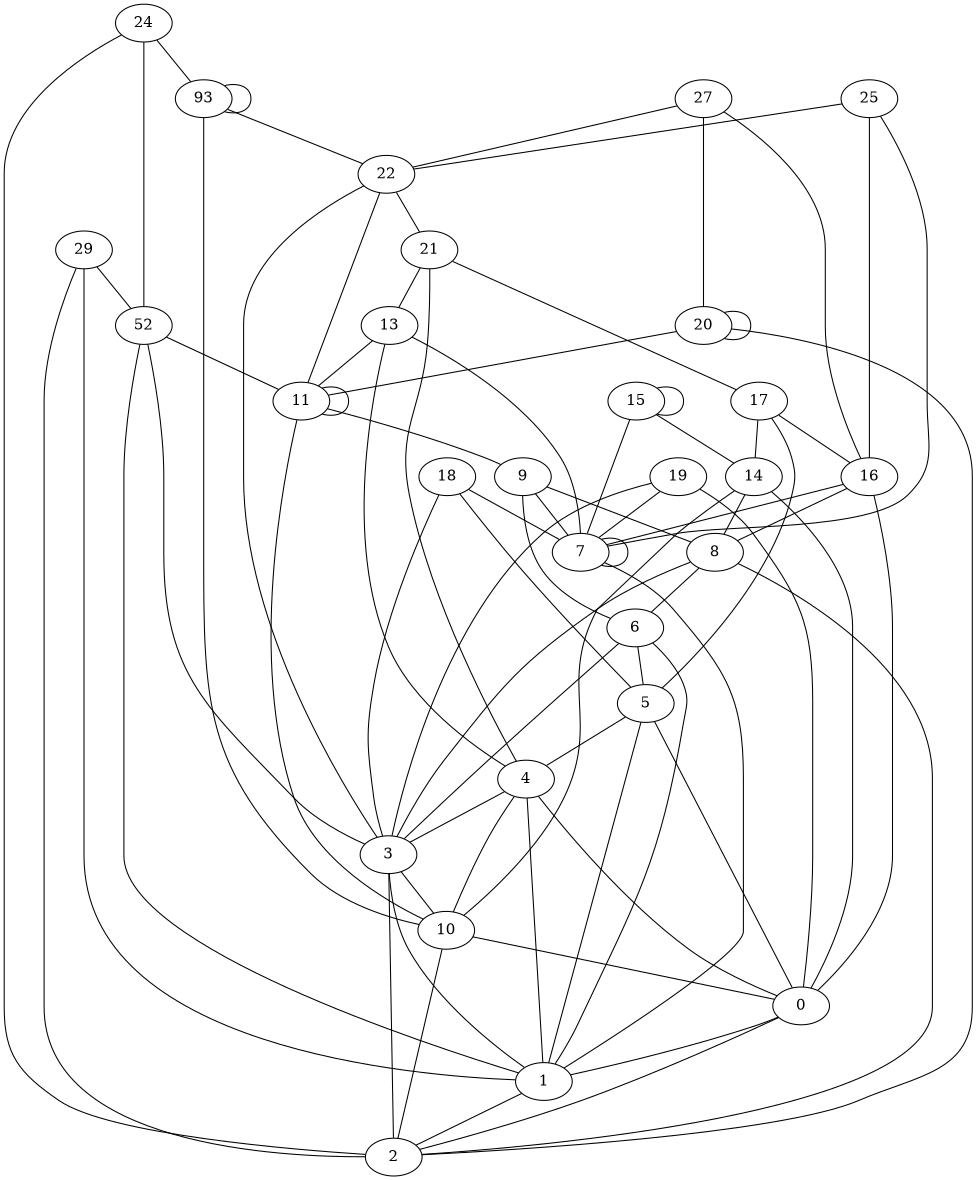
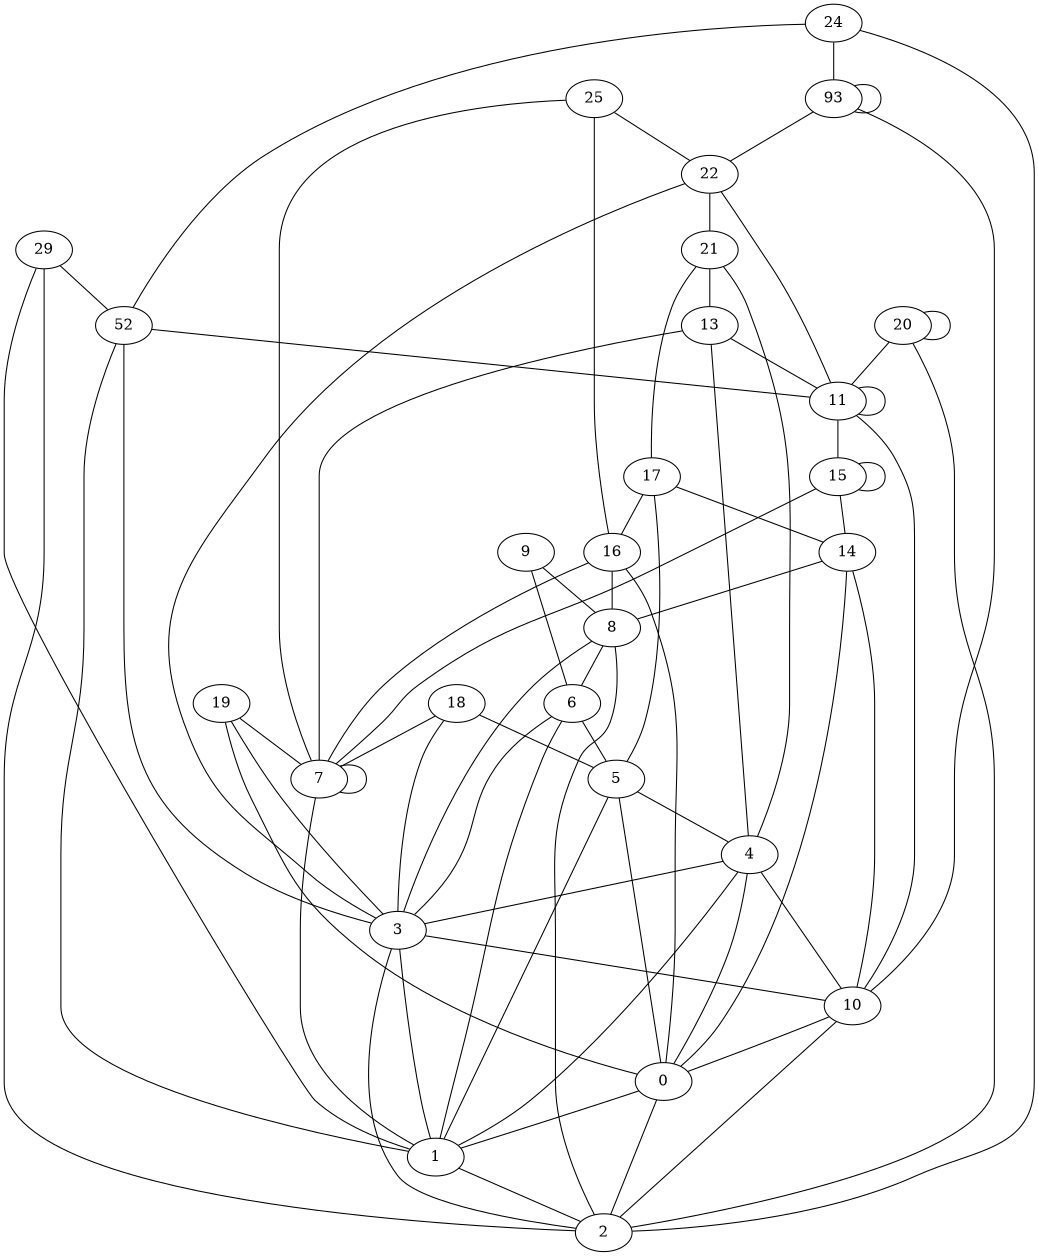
node "27": removed
edge "11" -- "9": now "11" -- "15"
edge "9" -- "7": removed
